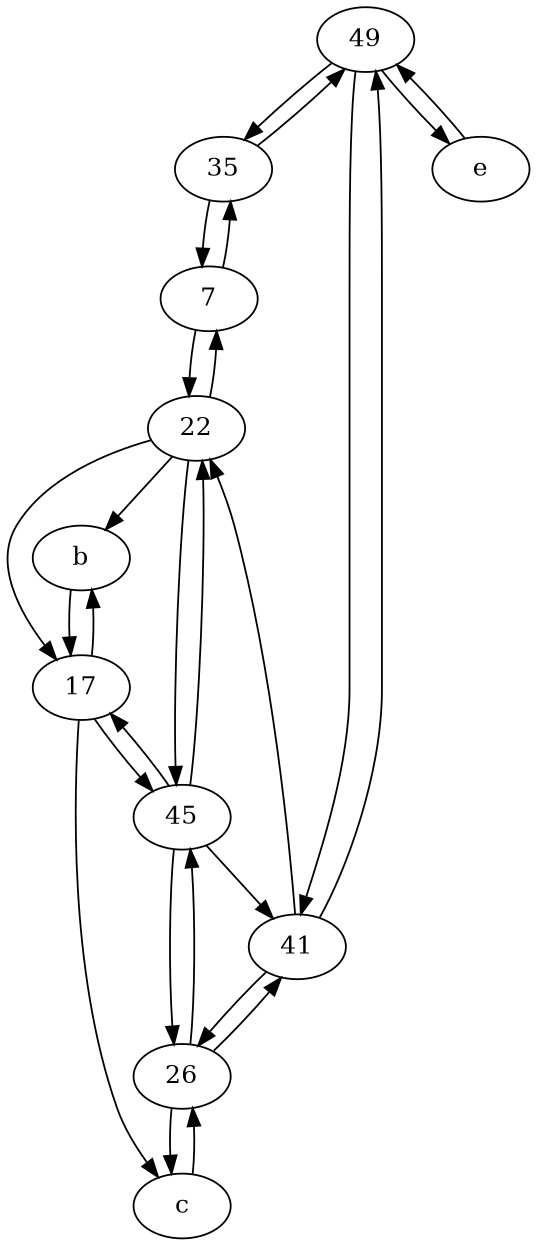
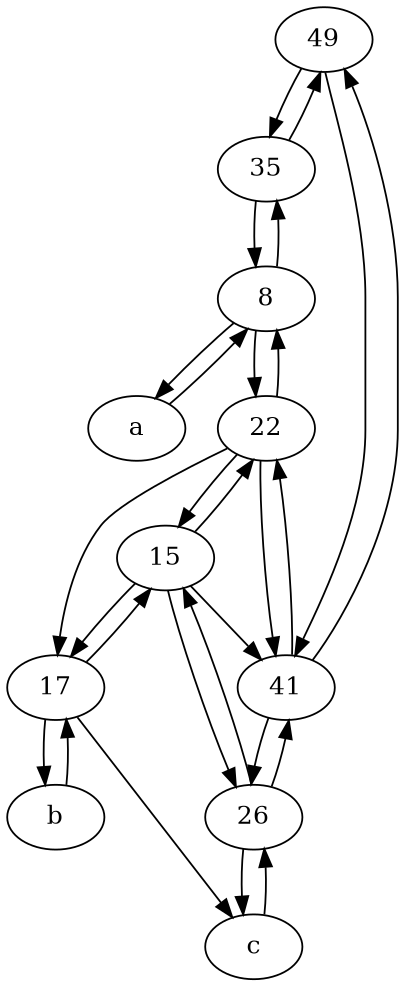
node "e": removed
node "7": label "7" -> "8"
node "a": added
edge "22" -> "b": now "22" -> "41"
node "45": label "45" -> "15"
